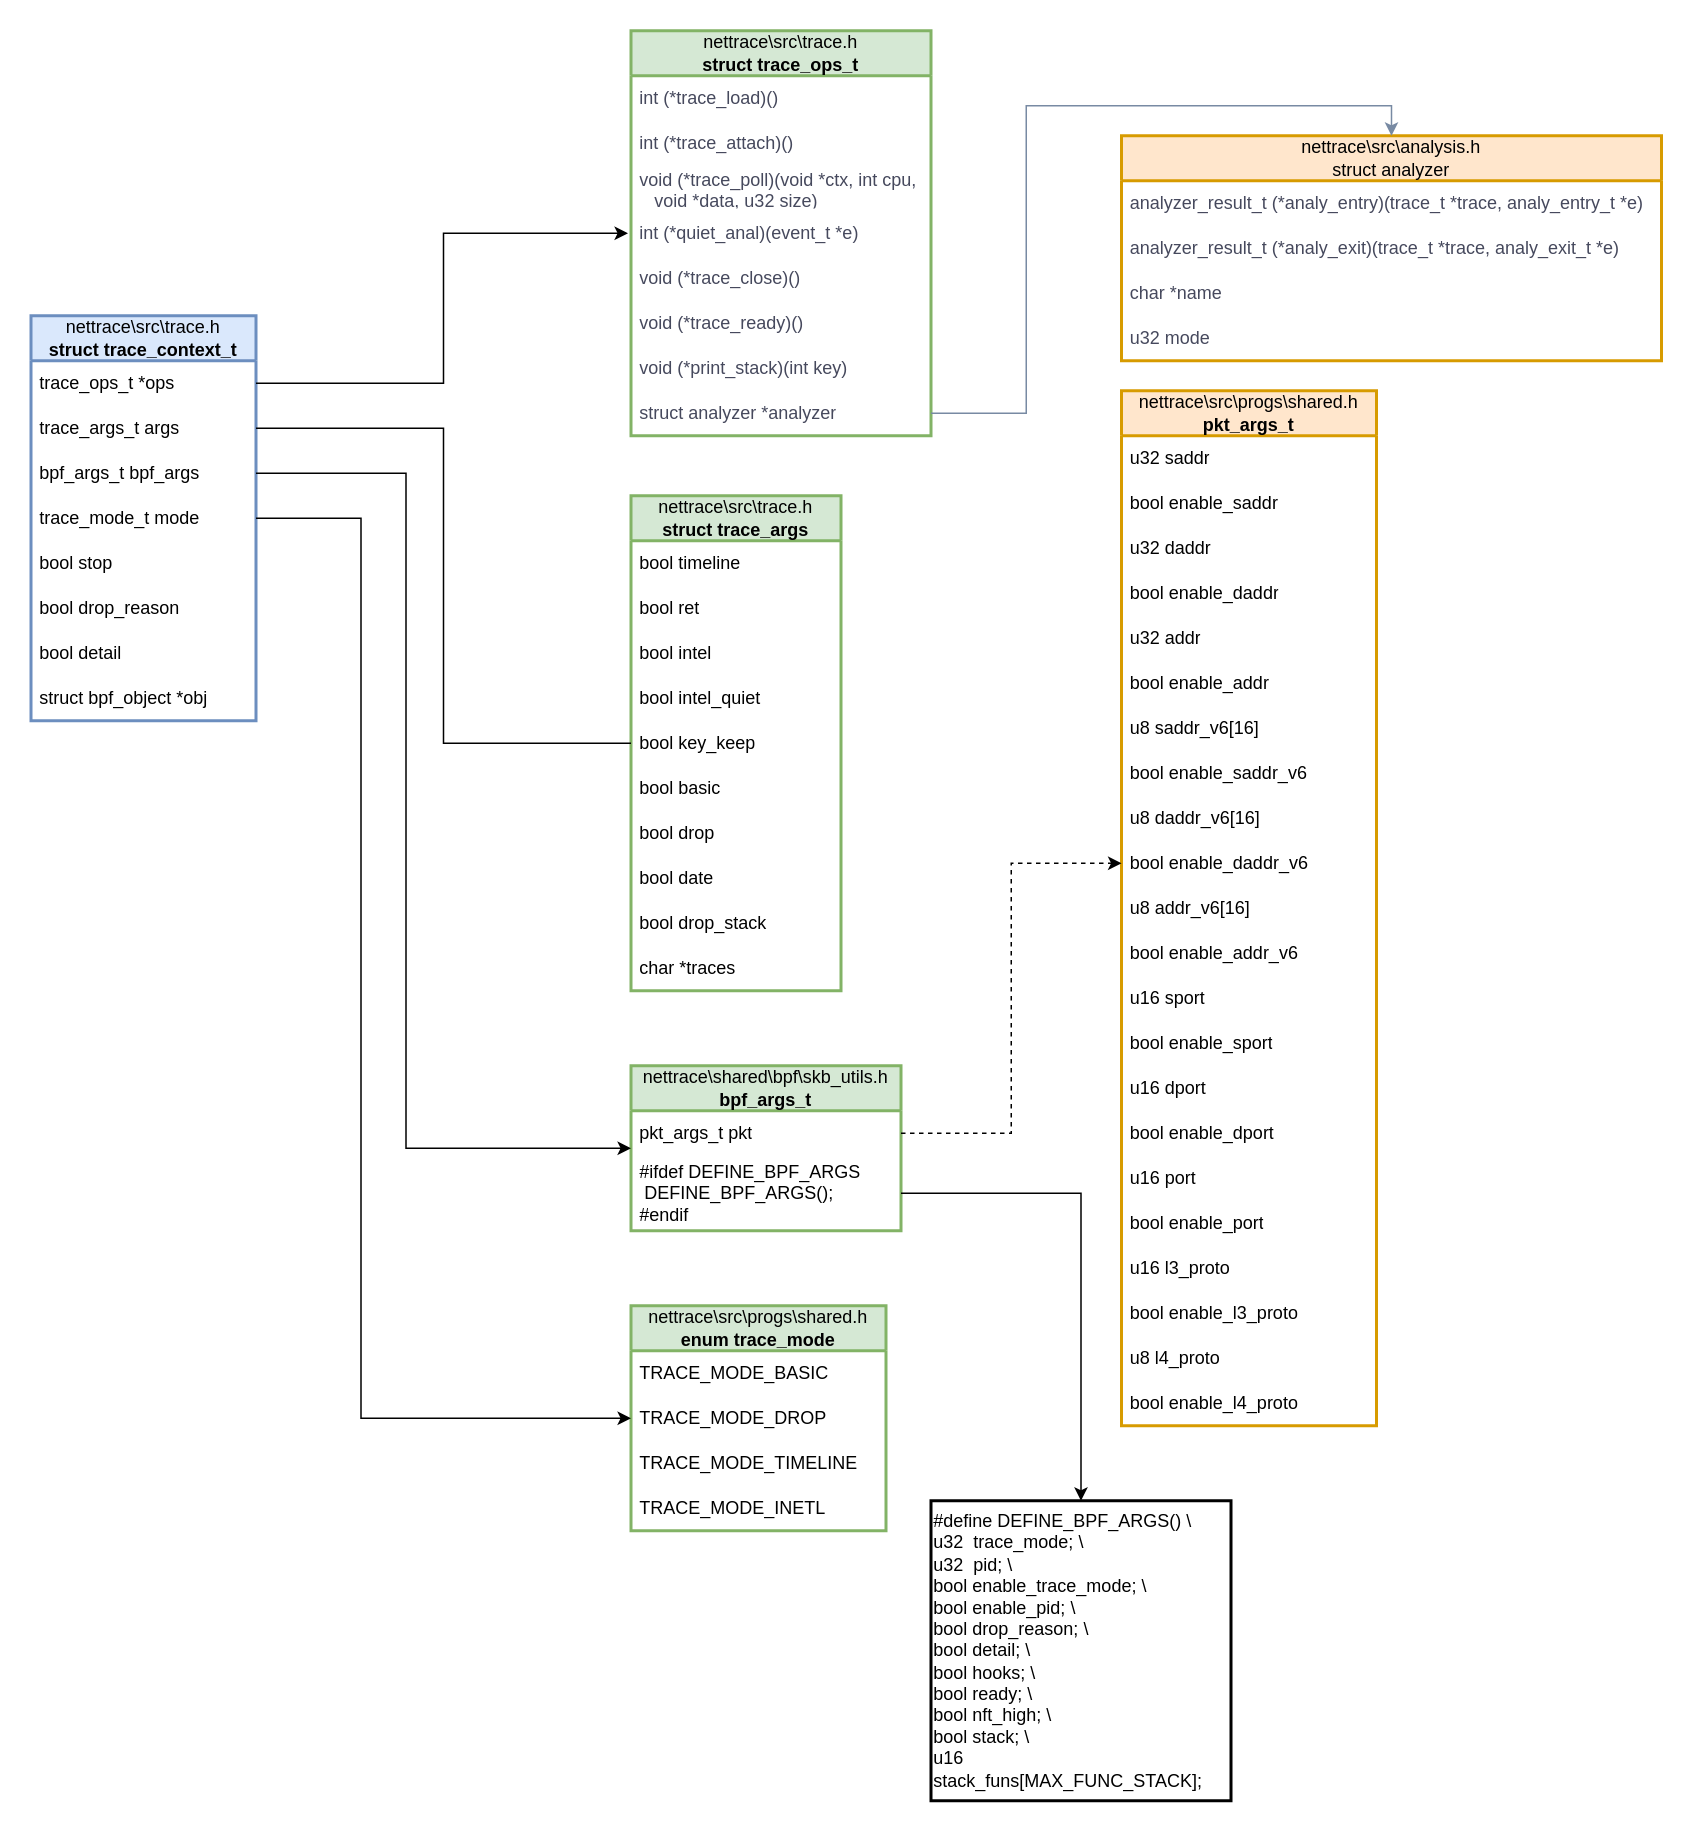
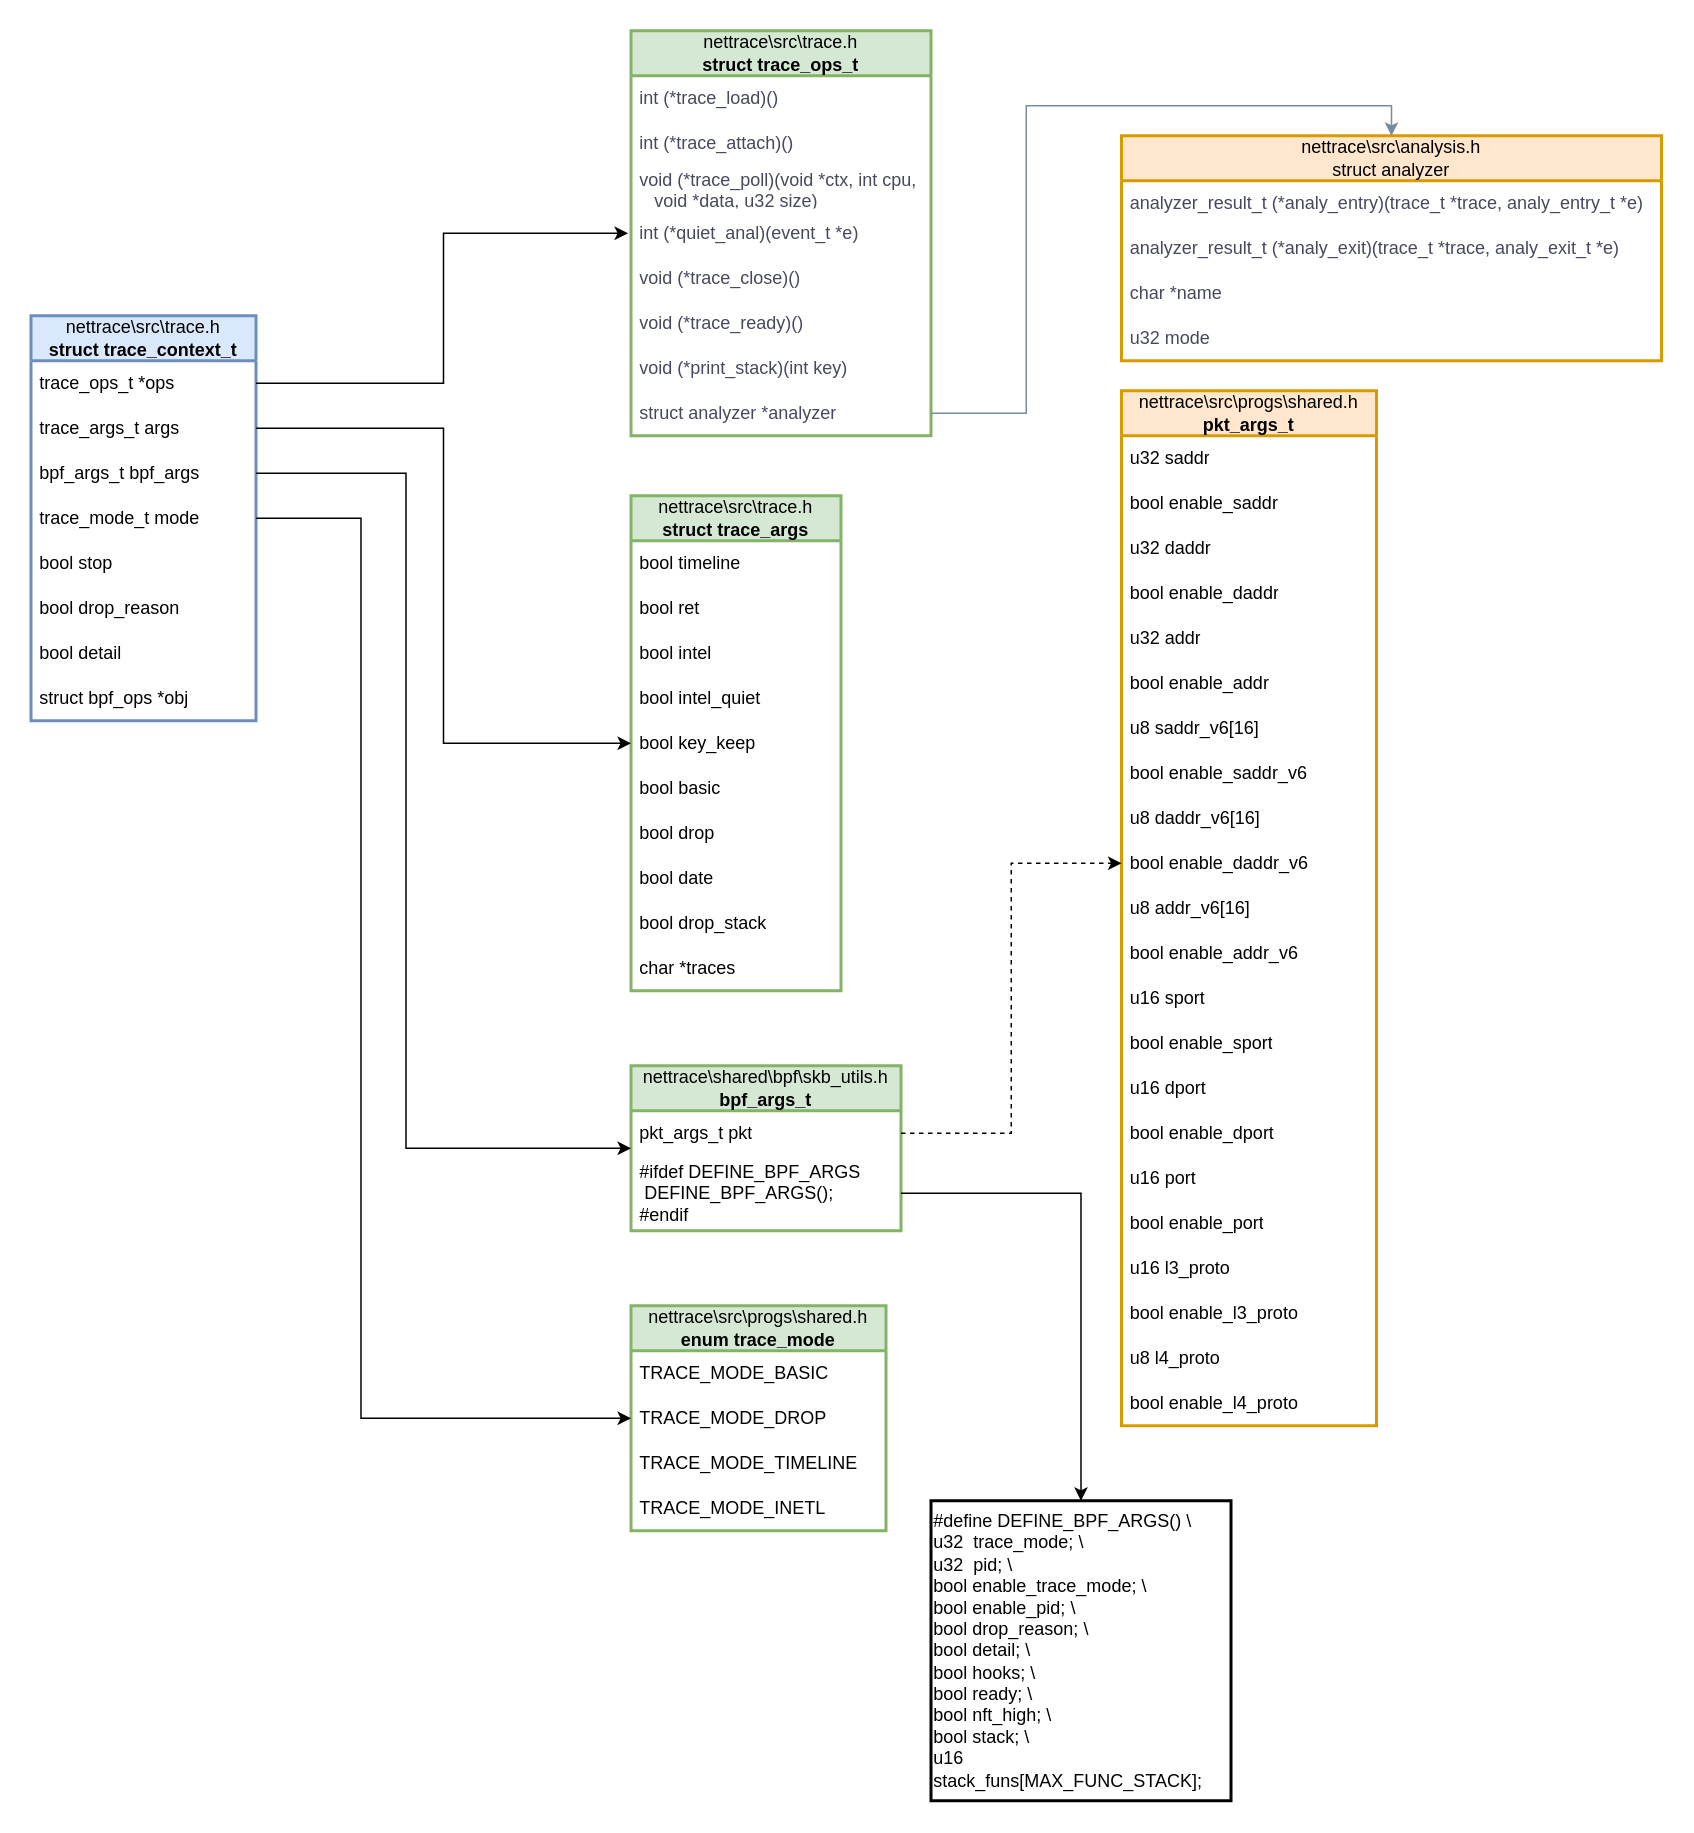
node "struct bpf_object *obj": label "struct bpf_object *obj" -> "struct bpf_ops *obj"
edge "trace_args_t args" -- "bool key_keep": arrowhead none -> classic
